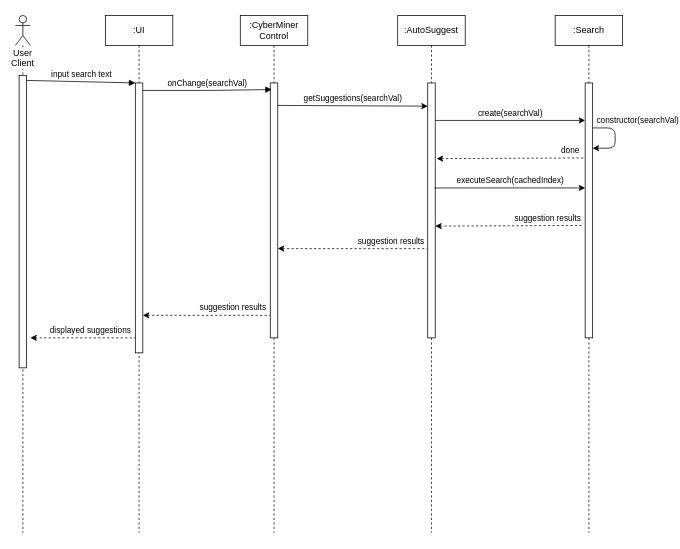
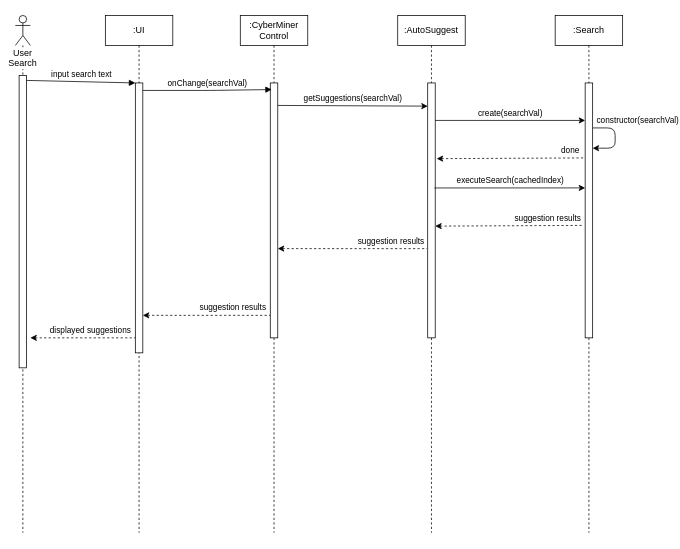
node "User Client": label "User Client" -> "User Search"
